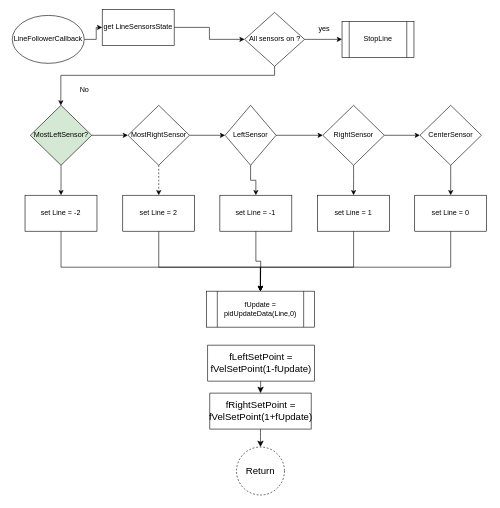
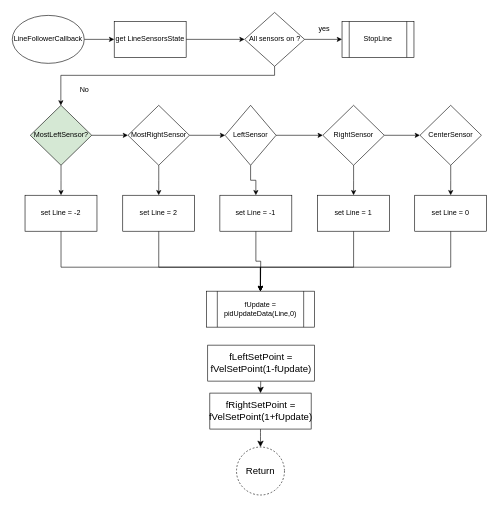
node "get LineSensorsState": moved (138, 27) -> (150, 39)
edge "MostRightSensor" -> "set Line = 2": style dashed -> solid
